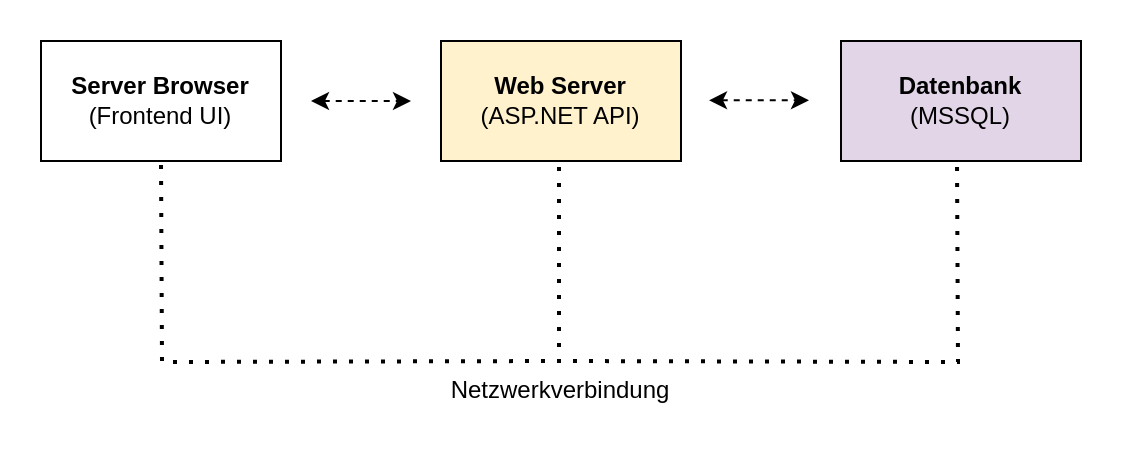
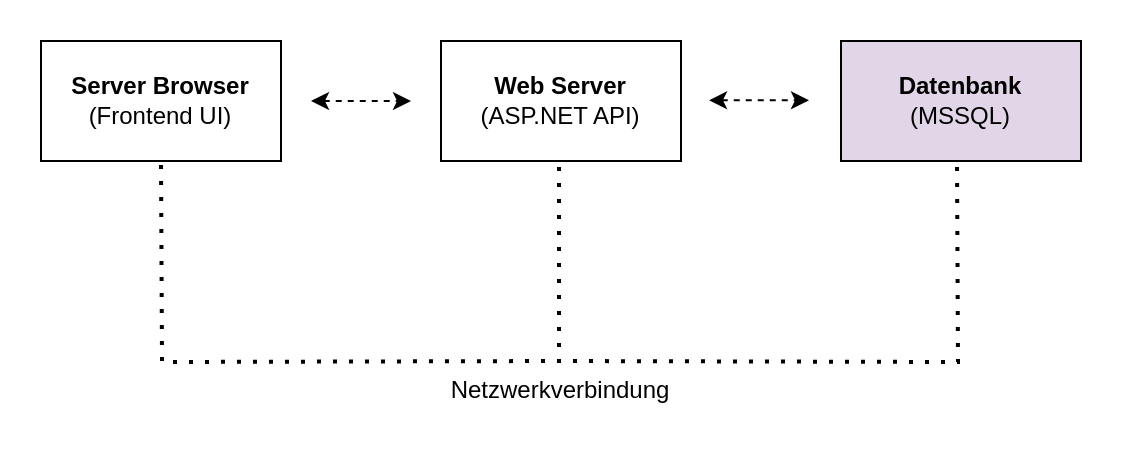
node "Web Server (ASP.NET API)": fillcolor #fff2cc -> #ffffff
